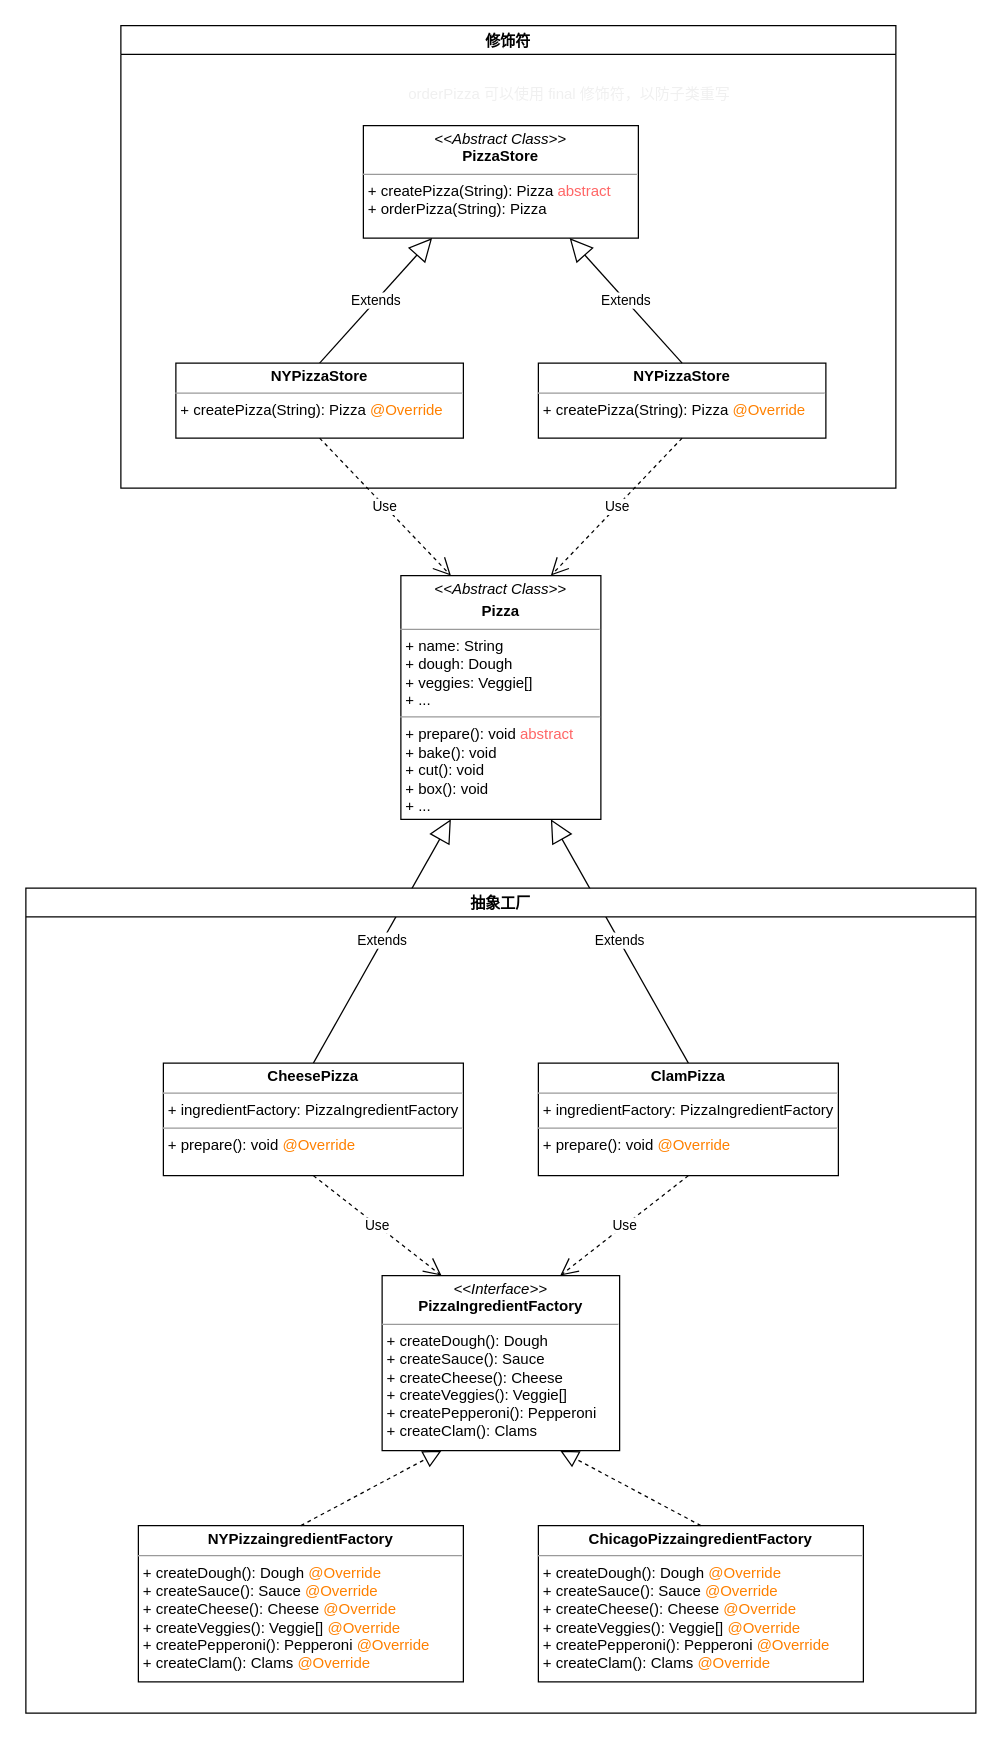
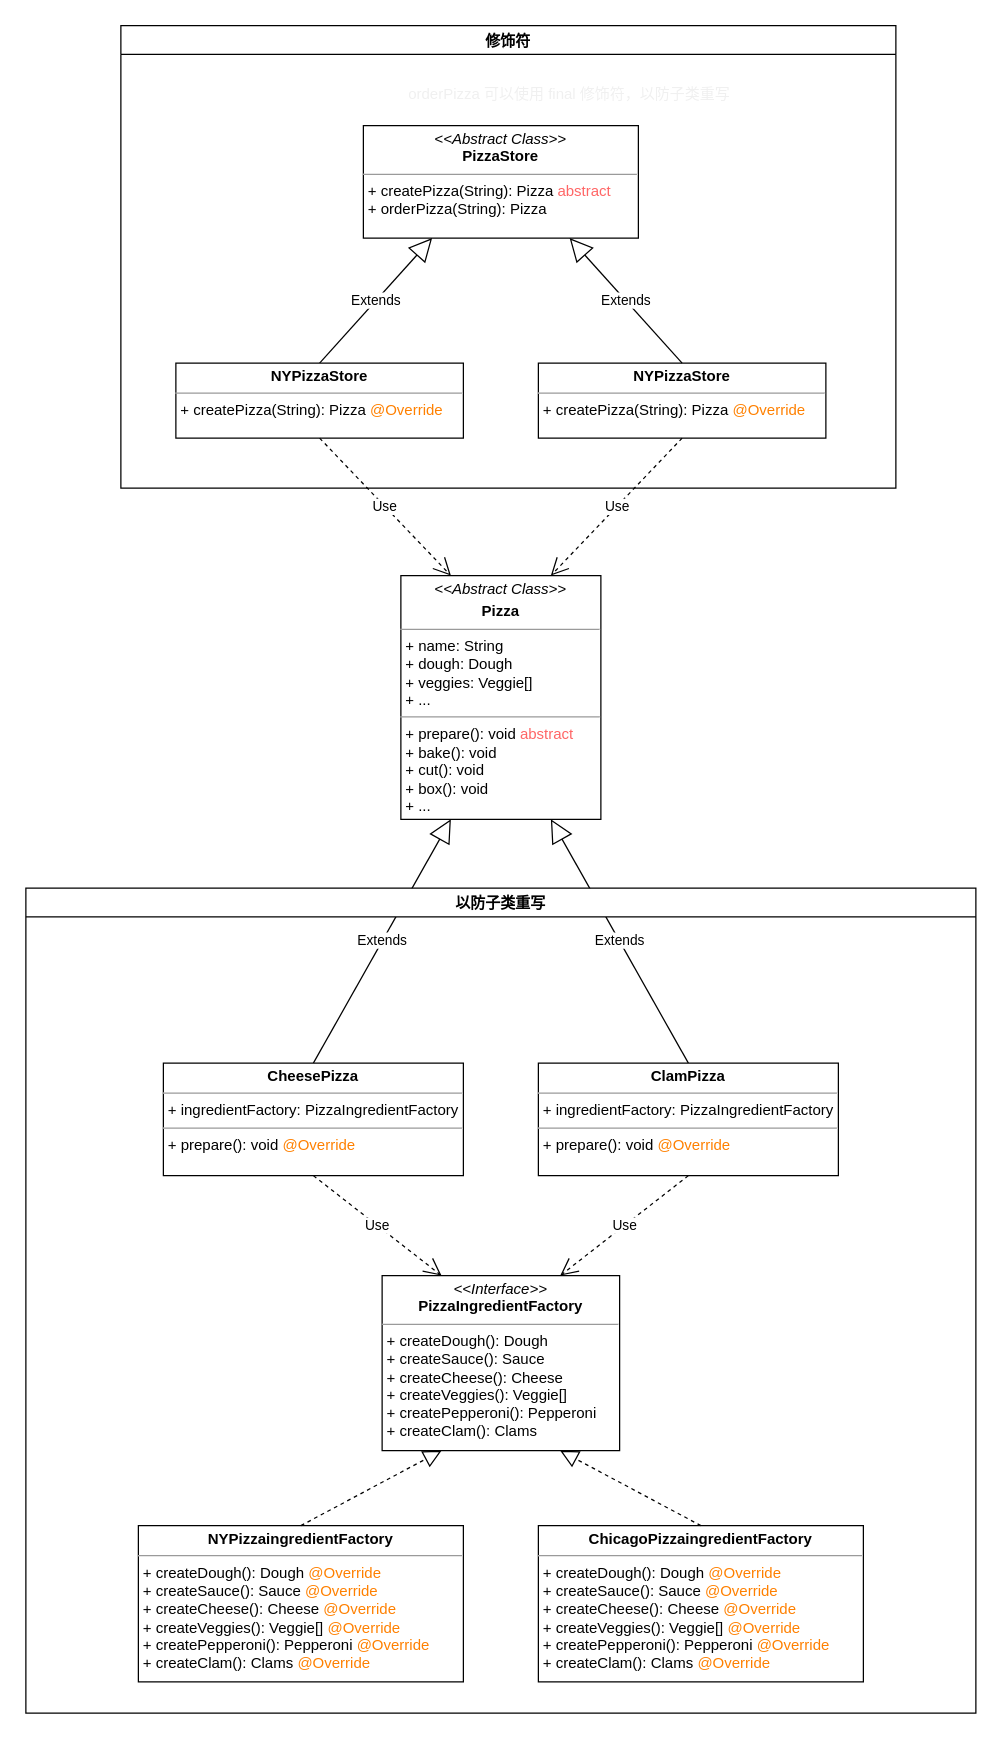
node "抽象工厂": label "抽象工厂" -> "以防子类重写"
